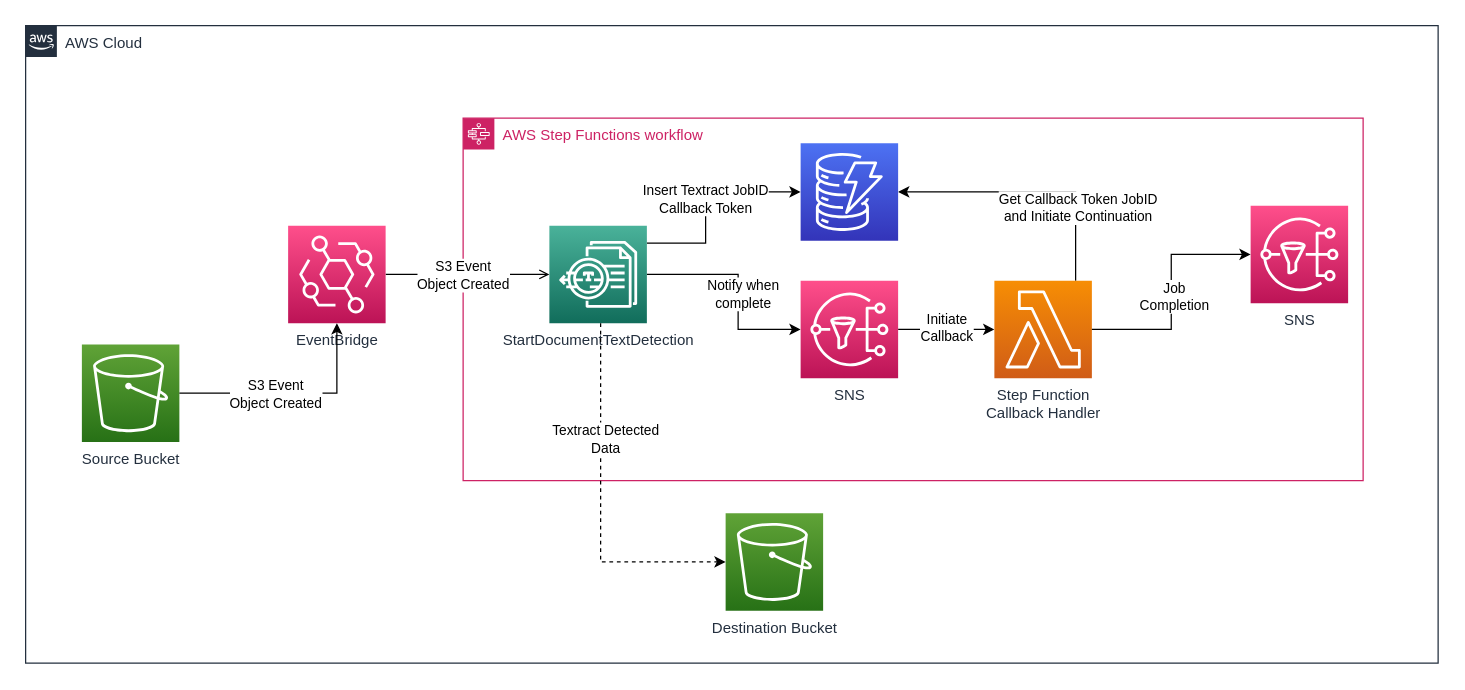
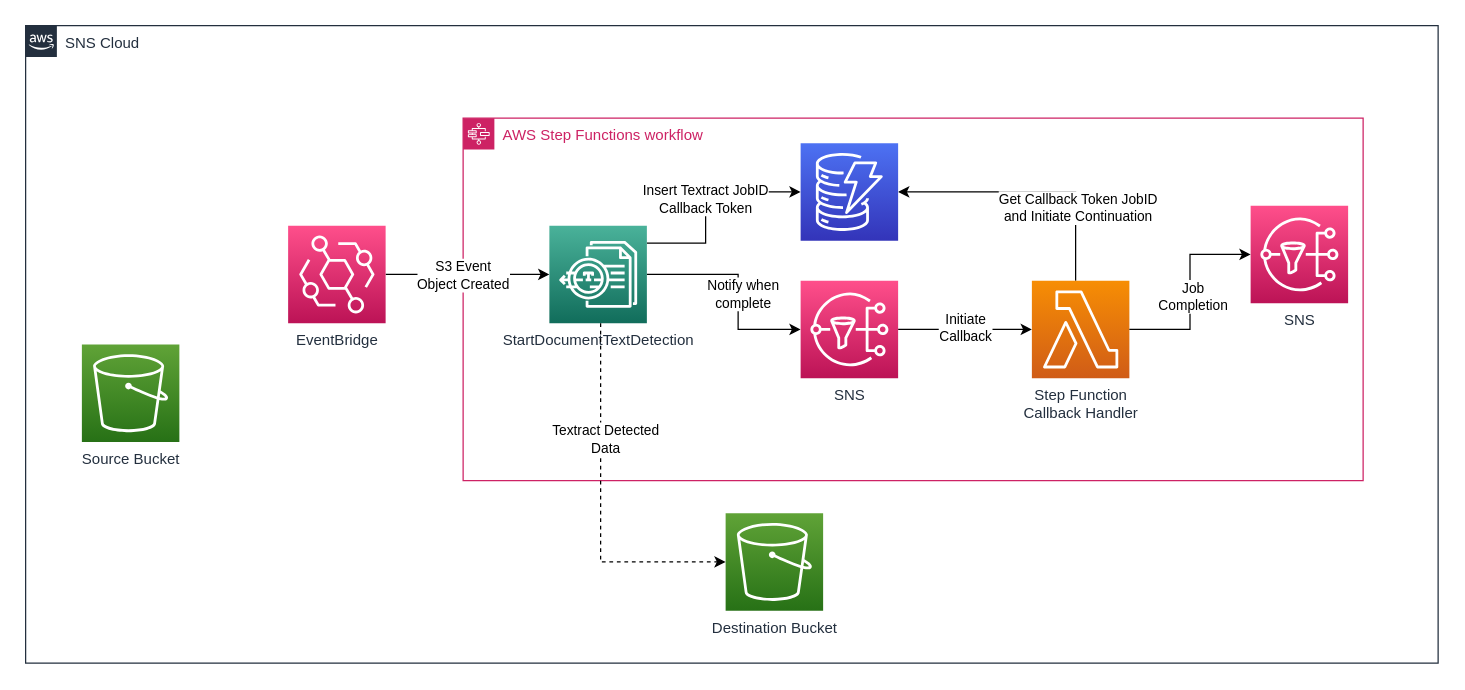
node "AWS Cloud": label "AWS Cloud" -> "SNS Cloud"
edge "EventBridge" -> "StartDocumentTextDetection": arrowhead open -> classic
node "Step Function Callback Handler": moved (1043, 329) -> (1081, 329)
edge "Source Bucket" -> "EventBridge": removed, label "S3 Event Object Created"
